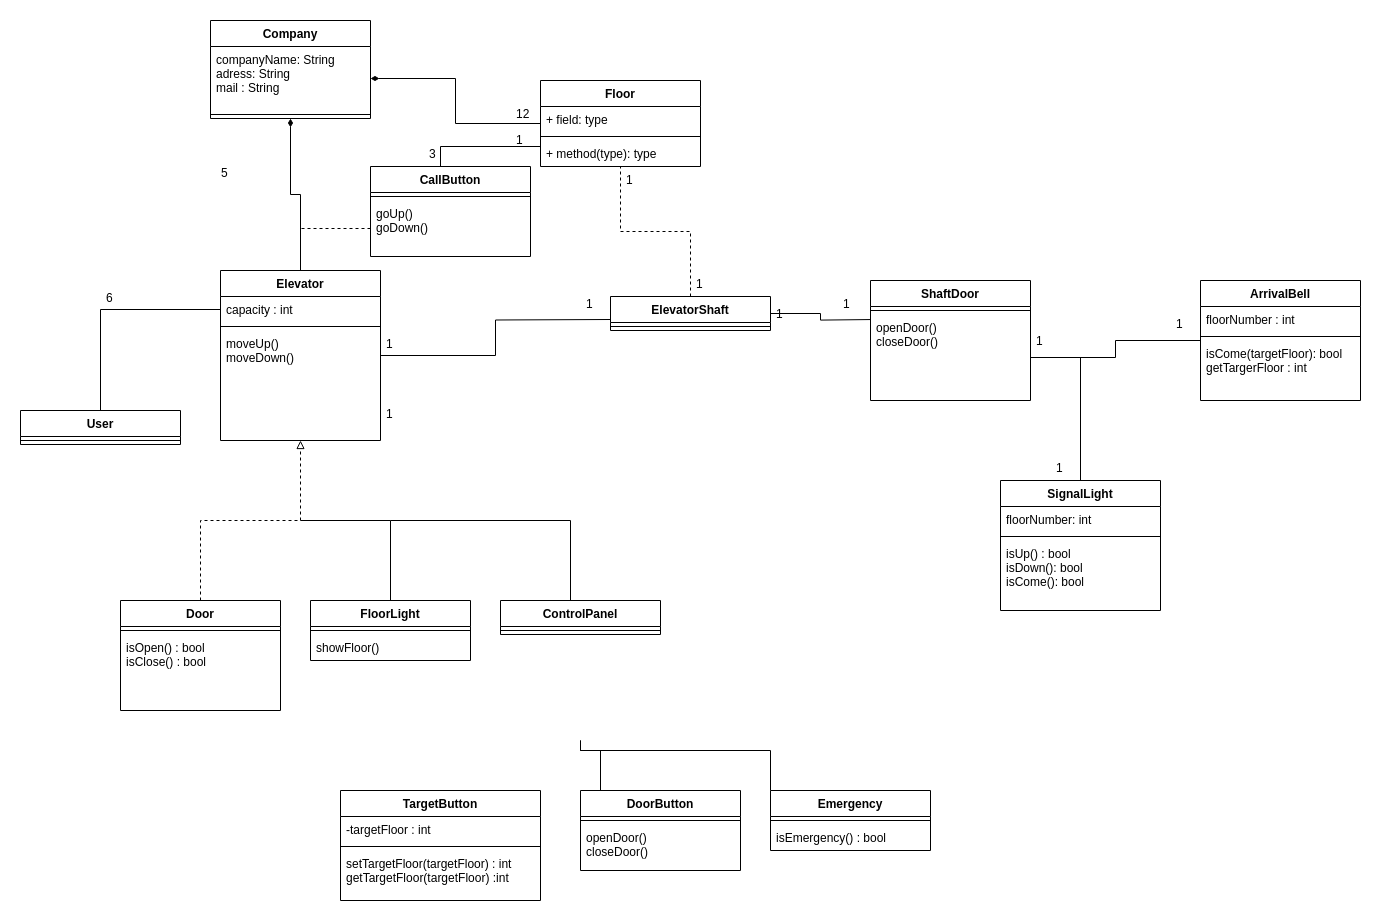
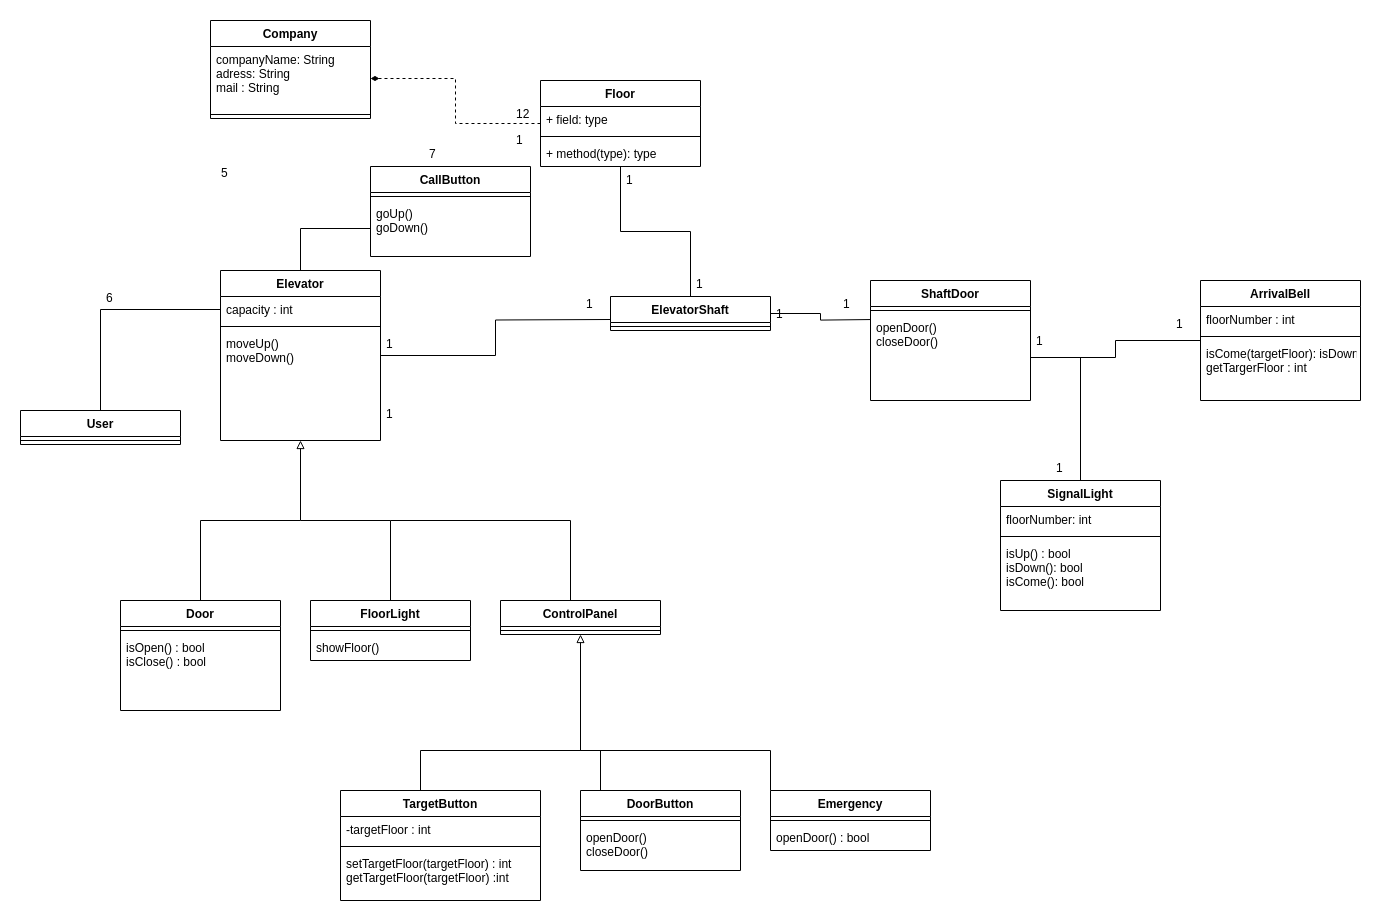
edge "Floor" -> "companyName: String adress: String mail : String": style solid -> dashed
edge "Floor" -- "CallButton": removed
node "3": label "3" -> "7"
edge "Elevator" -> "Company": removed
edge "goUp() goDown()" -- "Elevator": style dashed -> solid
edge "Floor" -- "ElevatorShaft": style dashed -> solid
node "isCome(targetFloor): bool getTargerFloor : int": label "isCome(targetFloor): bool getTargerFloor : int" -> "isCome(targetFloor): isDown getTargerFloor : int"
edge "Door" -> "Elevator": style dashed -> solid
edge "TargetButton" -> "ControlPanel": added
node "isEmergency() : bool": label "isEmergency() : bool" -> "openDoor() : bool"
